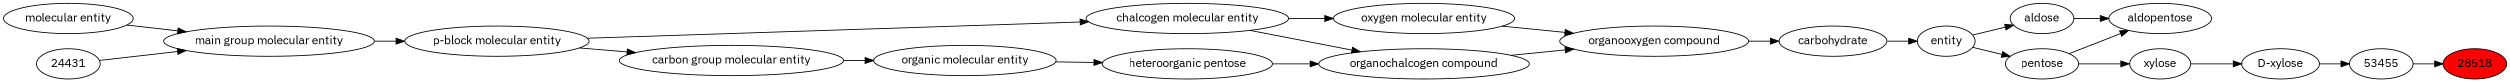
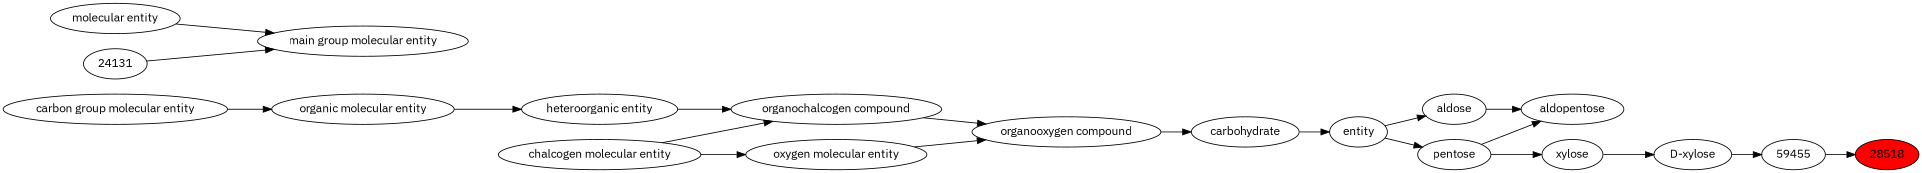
node "p-block molecular entity": removed
node "24431": label "24431" -> "24131"
node "heteroorganic pentose": label "heteroorganic pentose" -> "heteroorganic entity"
node "53455": label "53455" -> "59455"
